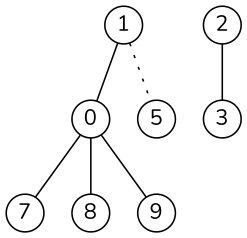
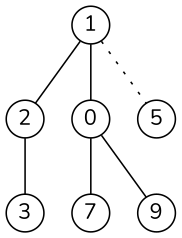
edge "1" -- "2": added
node "8": removed
